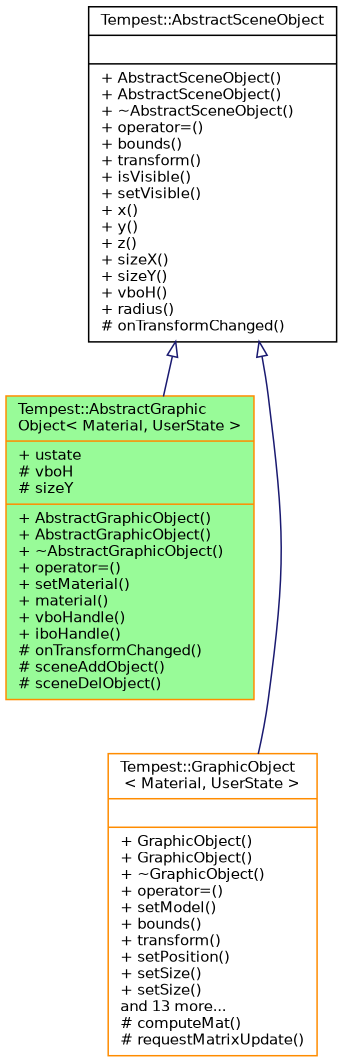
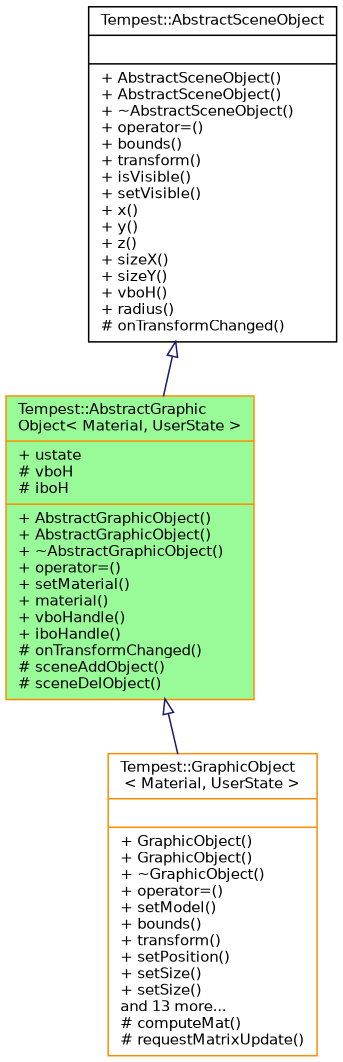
node "Tempest::AbstractGraphic": text "# sizeY" -> "# iboH"
edge "Tempest::GraphicObject" -> "Tempest::AbstractSceneObject": now "Tempest::GraphicObject" -> "Tempest::AbstractGraphic"
